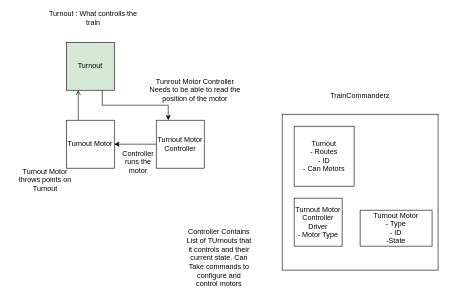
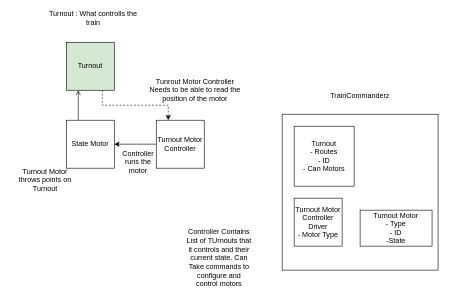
edge "Turnout" -> "Turnout Motor Controller": style solid -> dashed
node "Turnout Motor": label "Turnout Motor" -> "State Motor"
